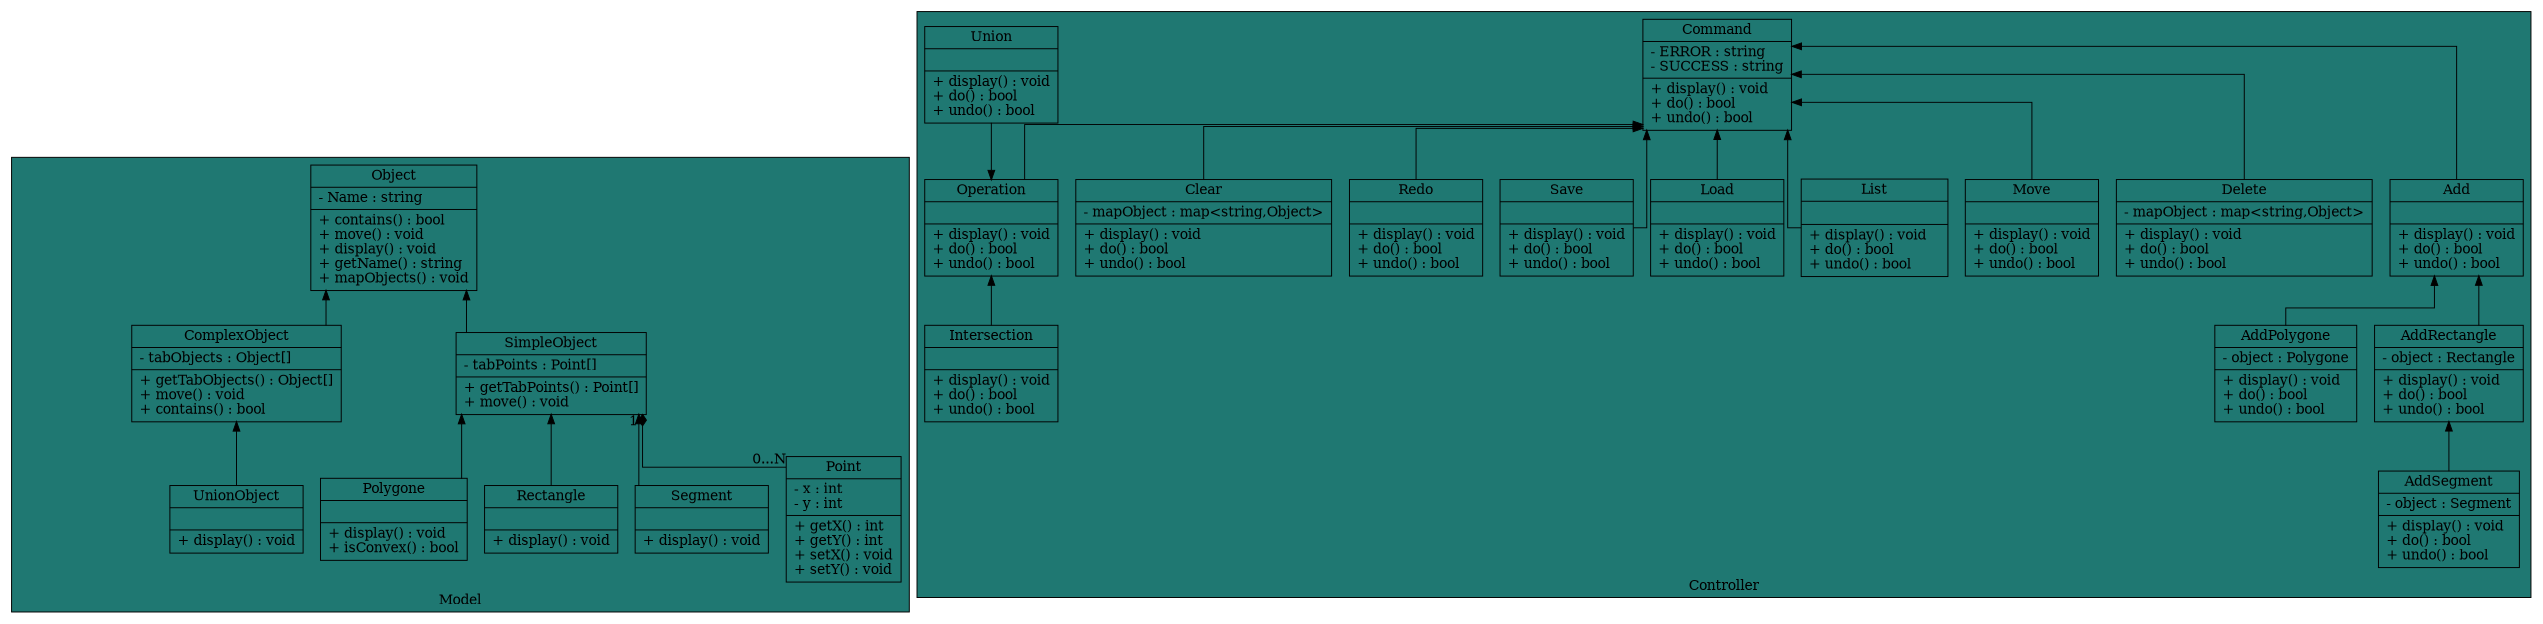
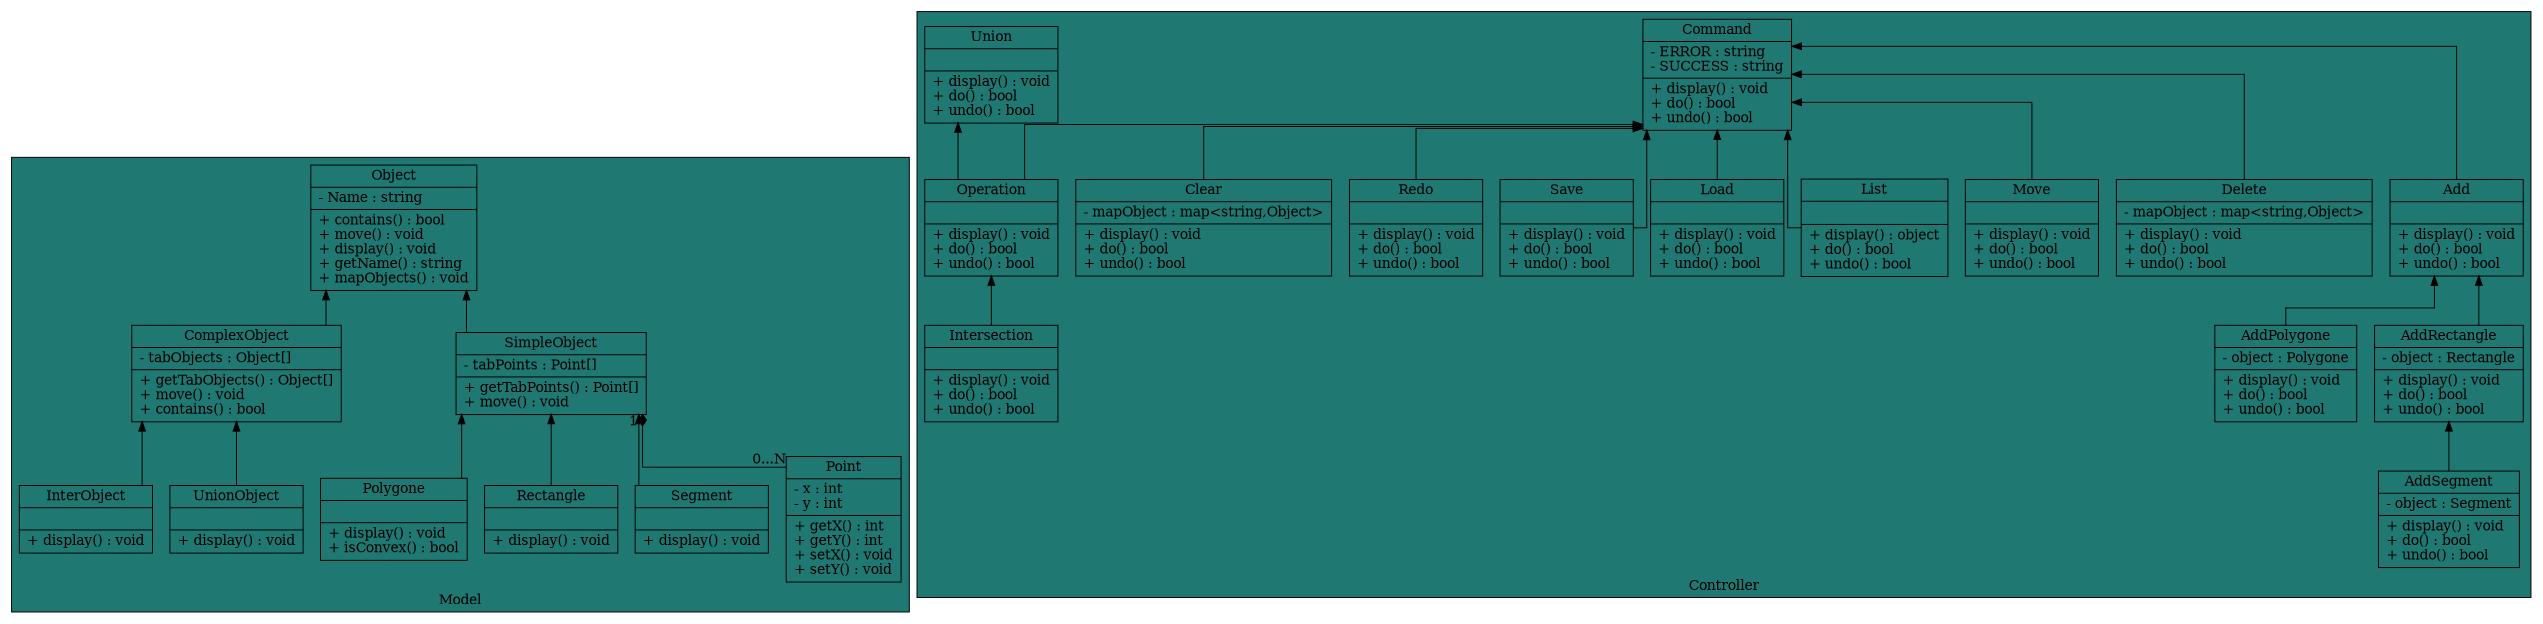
edge "Union" -> "Operation": reversed
node "List": text "+ display() : void" -> "+ display() : object"
node "InterObject": added
